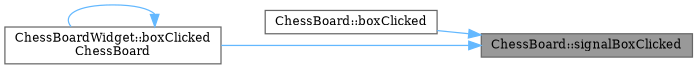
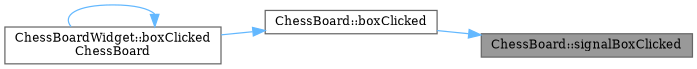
edge "ChessBoardWidget::boxClicked ChessBoard" -> "ChessBoard::signalBoxClicked": now "ChessBoardWidget::boxClicked ChessBoard" -> "ChessBoard::boxClicked"
